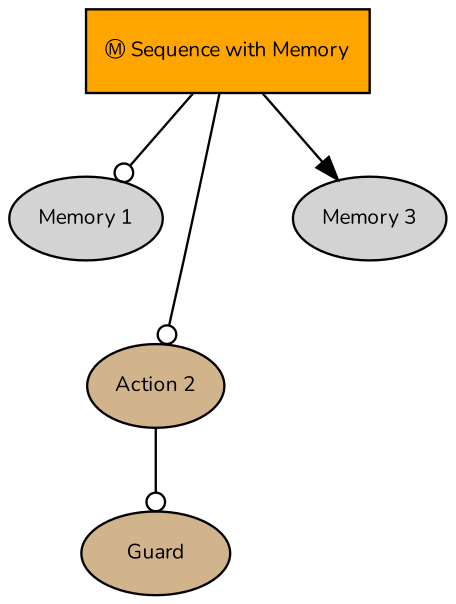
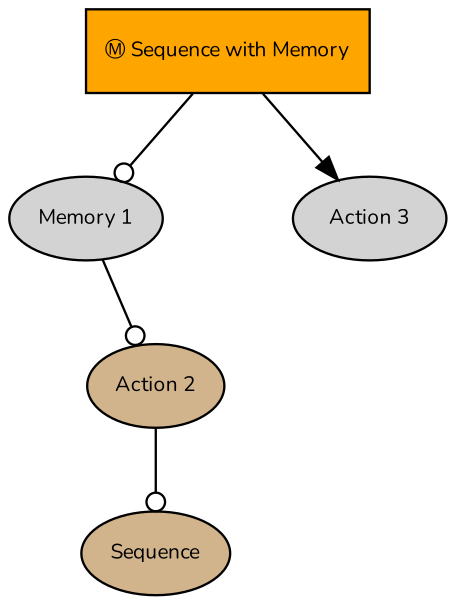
edge "Ⓜ Sequence with Memory" -> "Action 2": now "Memory 1" -> "Action 2"
node "Memory 3": label "Memory 3" -> "Action 3"
node "Guard": label "Guard" -> "Sequence"
